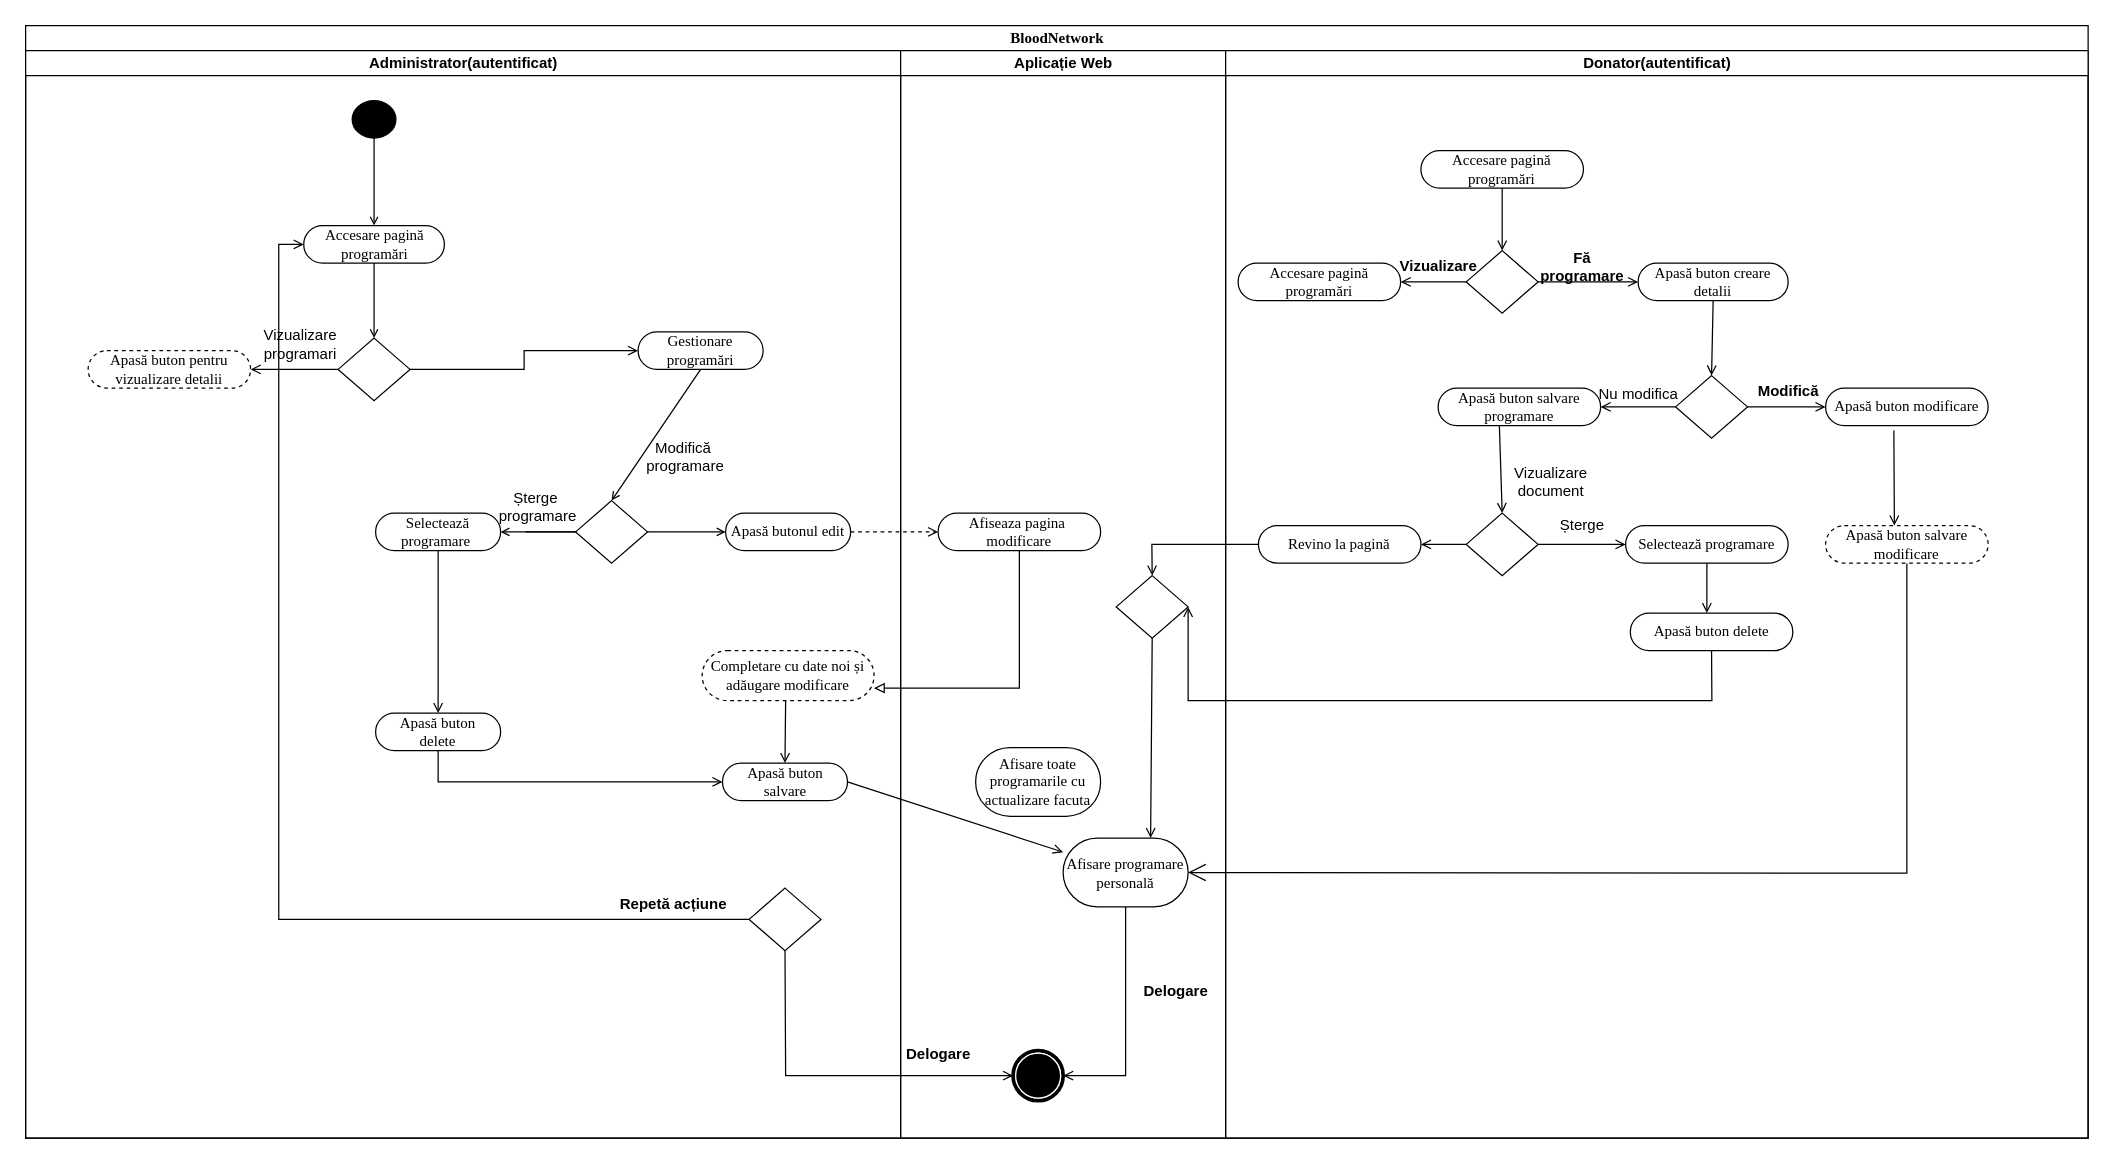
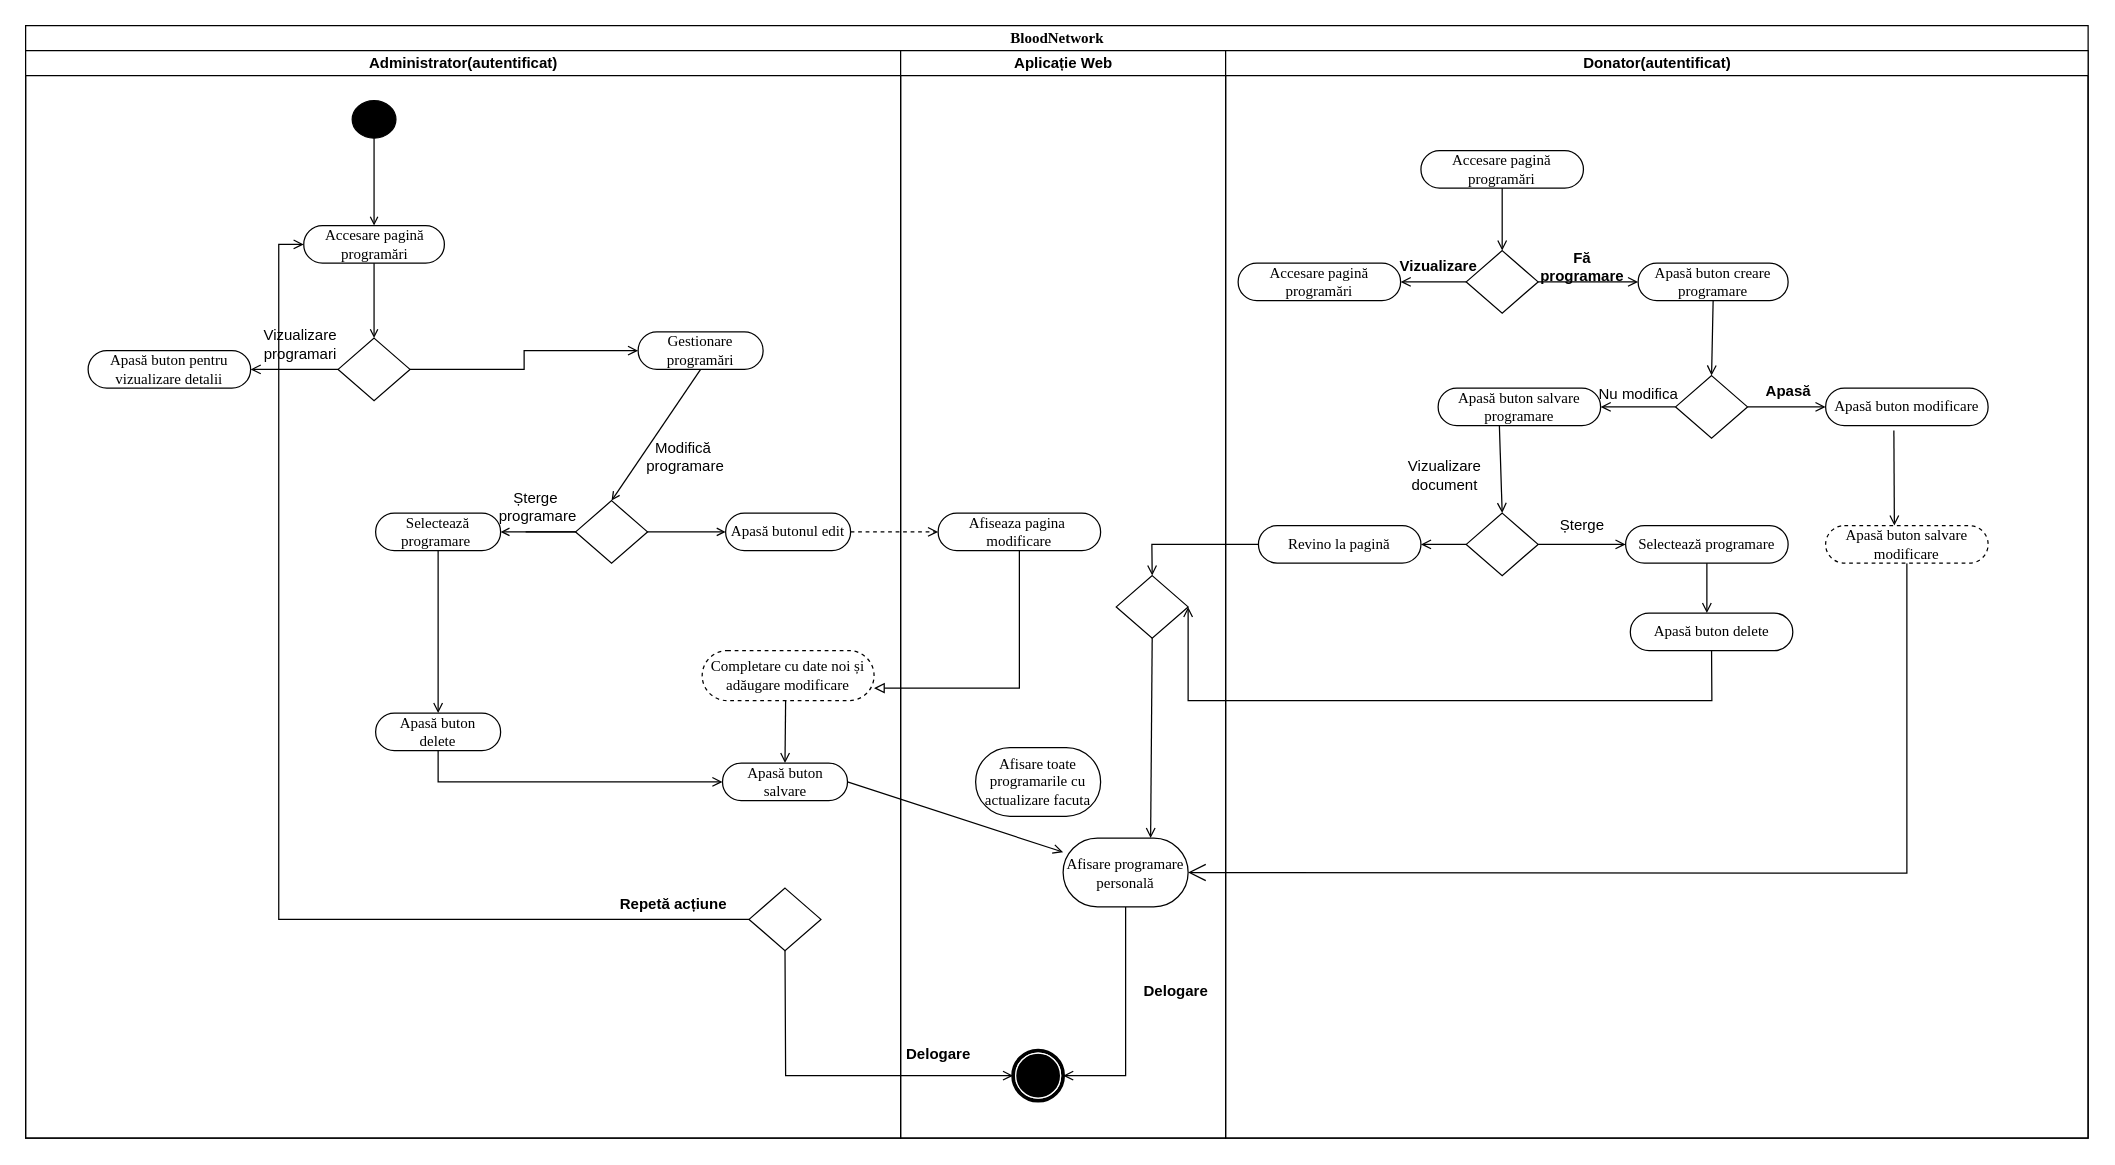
node "Apasă buton creare detalii": label "Apasă buton creare detalii" -> "Apasă buton creare programare"
node "Apasă buton pentru vizualizare detalii": style dashed -> solid
node "Modifică": label "Modifică" -> "Apasă"
node "Vizualizare document": moved (1551, 482) -> (1444, 476)
